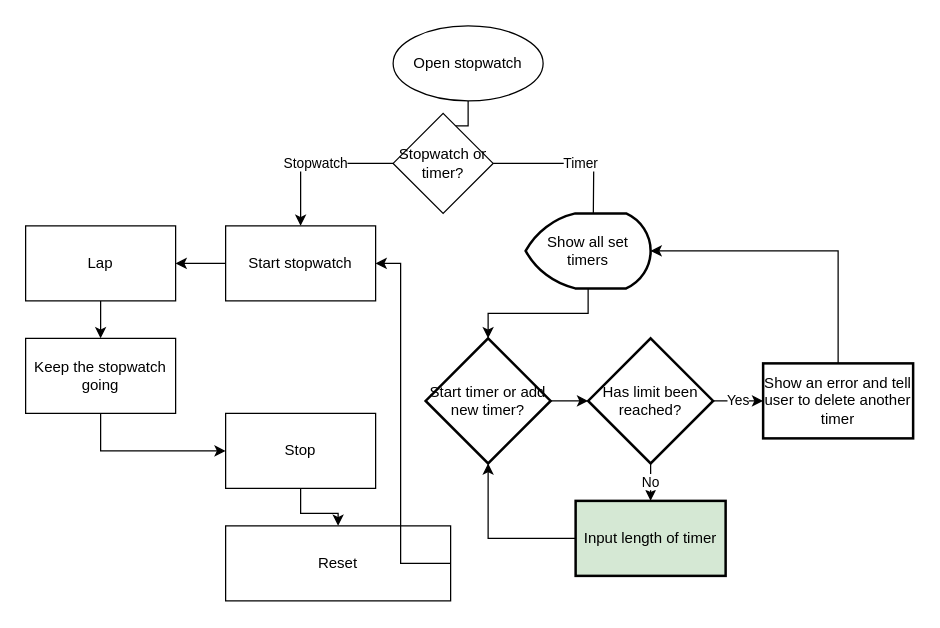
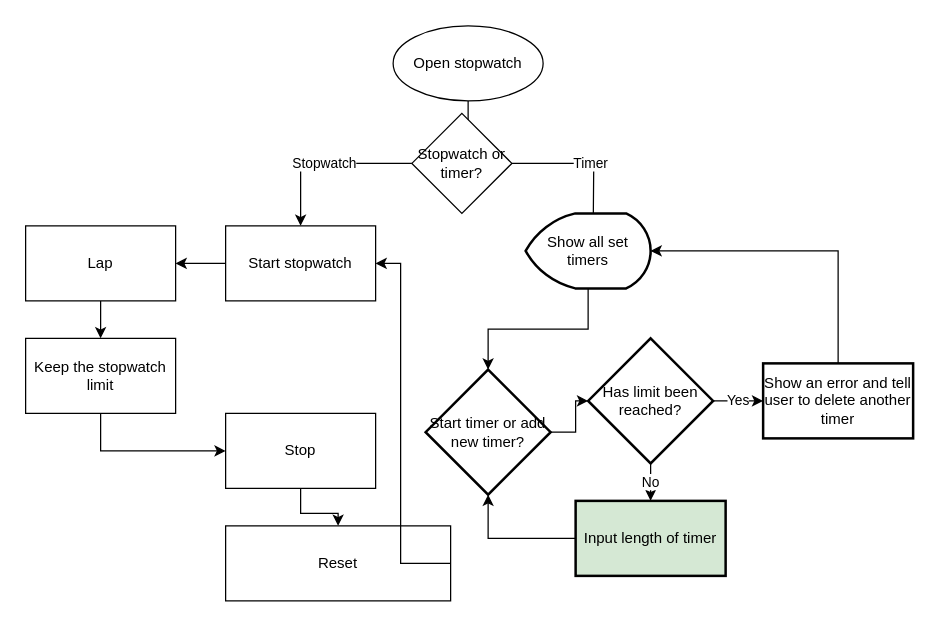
node "Stopwatch or timer?": moved (443, 163) -> (462, 163)
node "Keep the stopwatch going": label "Keep the stopwatch going" -> "Keep the stopwatch limit"
node "Start timer or add new timer?": moved (488, 401) -> (488, 432)
